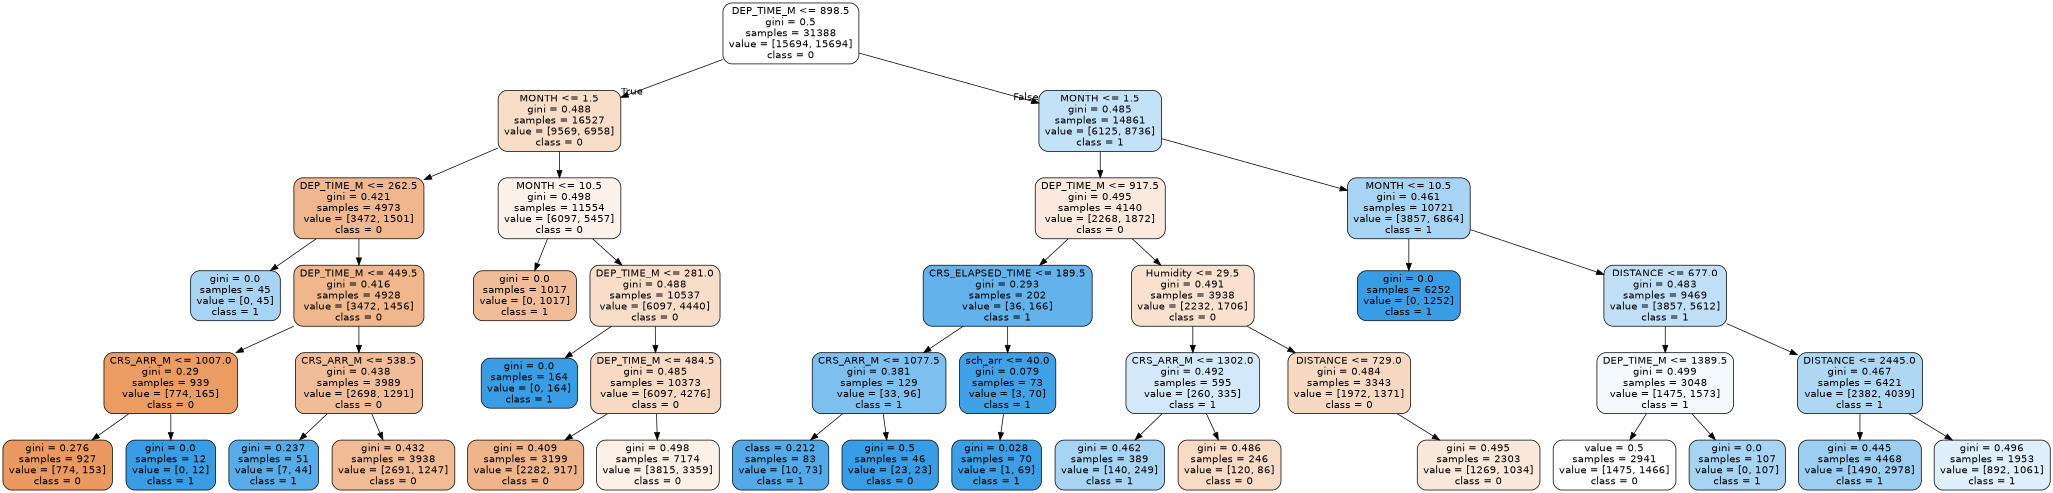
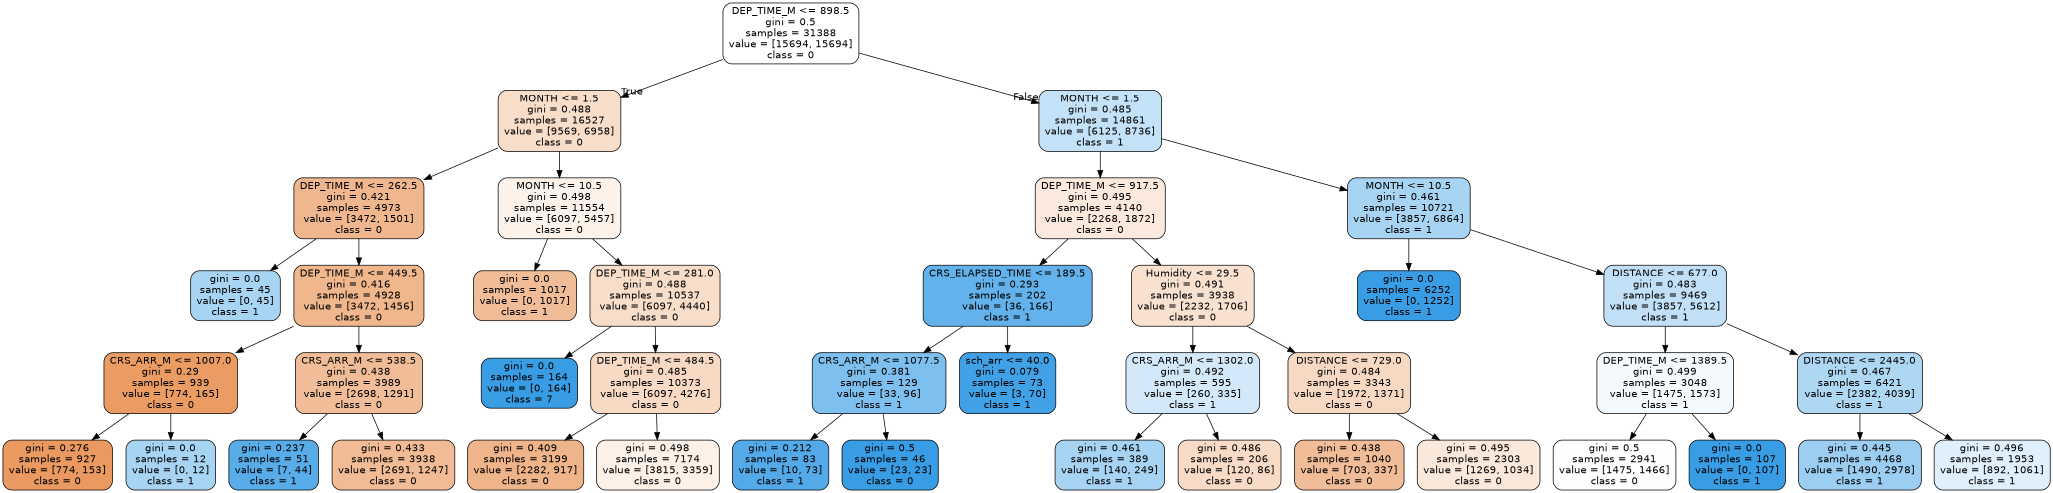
node "gini = 0.0 samples = 164 value = [0, 164] class = 1": label "gini = 0.0 samples = 164 value = [0, 164] class = 1" -> "gini = 0.0 samples = 164 value = [0, 164] class = 7"
node "gini = 0.0 samples = 12 value = [0, 12] class = 1": fillcolor #399de5 -> #a8d4f4
node "gini = 0.432 samples = 3938 value = [2691, 1247] class = 0": label "gini = 0.432 samples = 3938 value = [2691, 1247] class = 0" -> "gini = 0.433 samples = 3938 value = [2691, 1247] class = 0"
node "class = 0.212 samples = 83 value = [10, 73] class = 1": label "class = 0.212 samples = 83 value = [10, 73] class = 1" -> "gini = 0.212 samples = 83 value = [10, 73] class = 1"
node "gini = 0.028 samples = 70 value = [1, 69] class = 1": removed
node "gini = 0.462 samples = 389 value = [140, 249] class = 1": label "gini = 0.462 samples = 389 value = [140, 249] class = 1" -> "gini = 0.461 samples = 389 value = [140, 249] class = 1"
node "gini = 0.486 samples = 246 value = [120, 86] class = 0": label "gini = 0.486 samples = 246 value = [120, 86] class = 0" -> "gini = 0.486 samples = 206 value = [120, 86] class = 0"
node "gini = 0.438 samples = 1040 value = [703, 337] class = 0": added
node "value = 0.5 samples = 2941 value = [1475, 1466] class = 0": label "value = 0.5 samples = 2941 value = [1475, 1466] class = 0" -> "gini = 0.5 samples = 2941 value = [1475, 1466] class = 0"
node "gini = 0.0 samples = 107 value = [0, 107] class = 1": fillcolor #a8d4f4 -> #399de5
